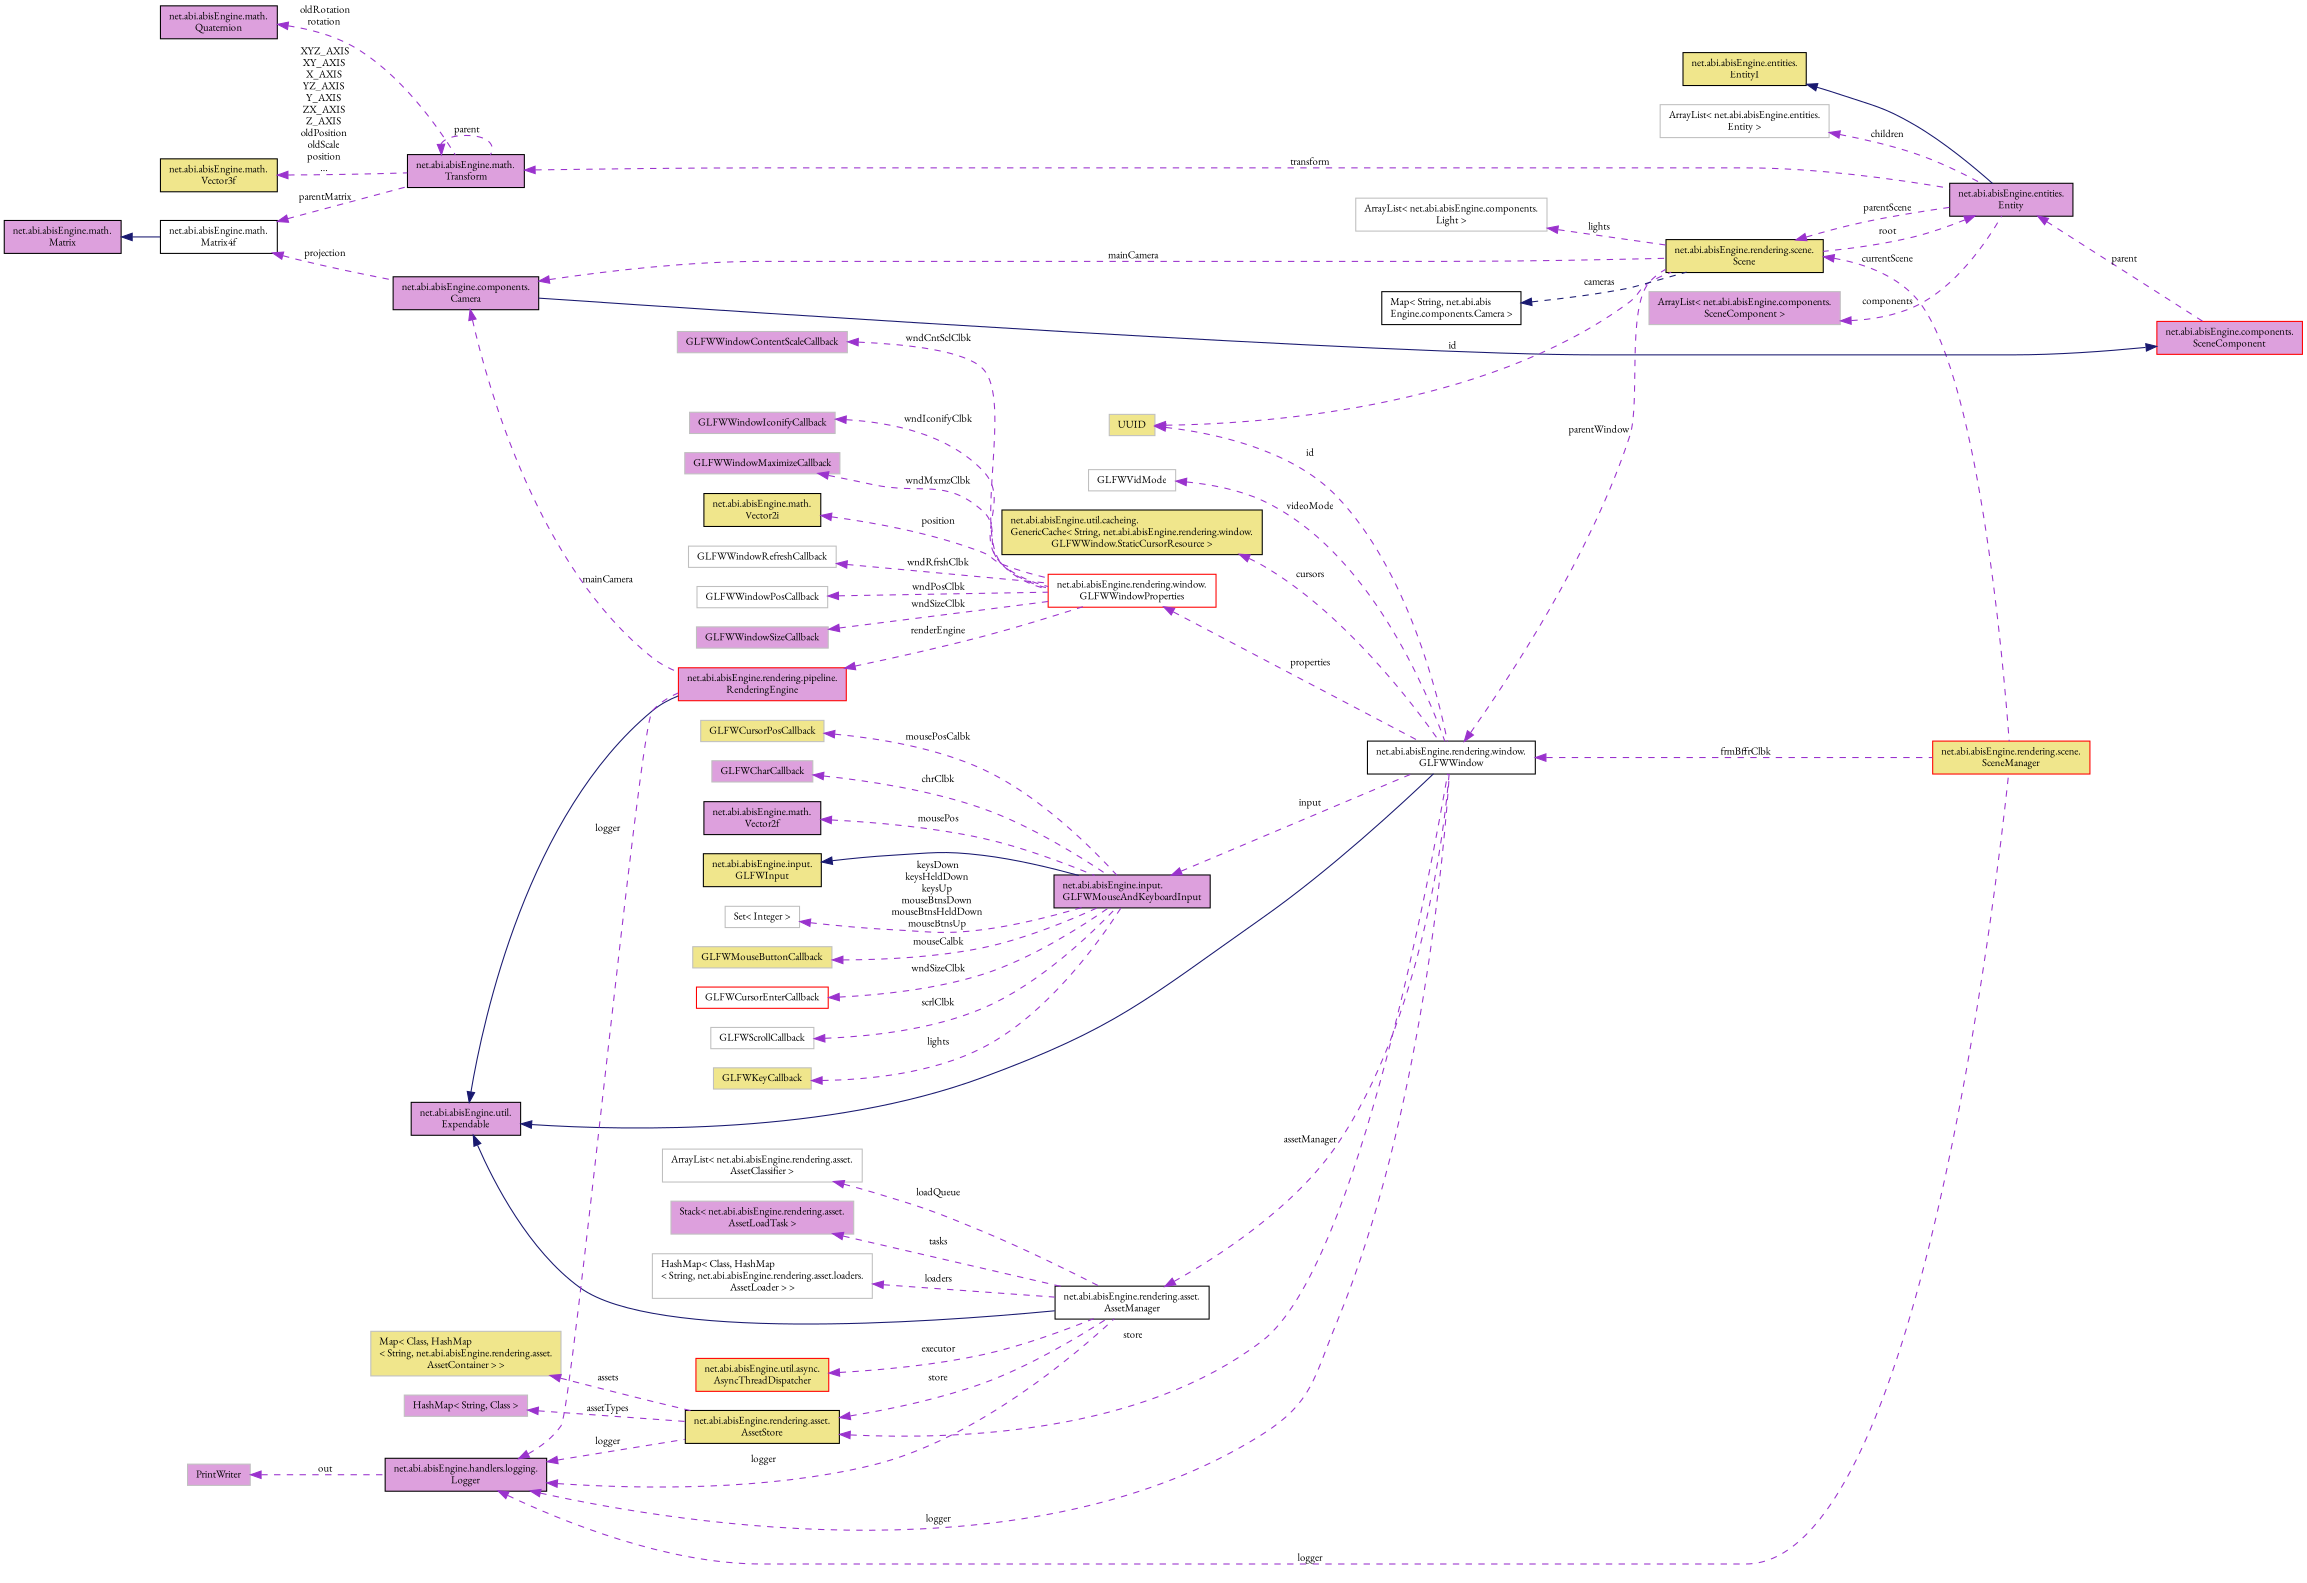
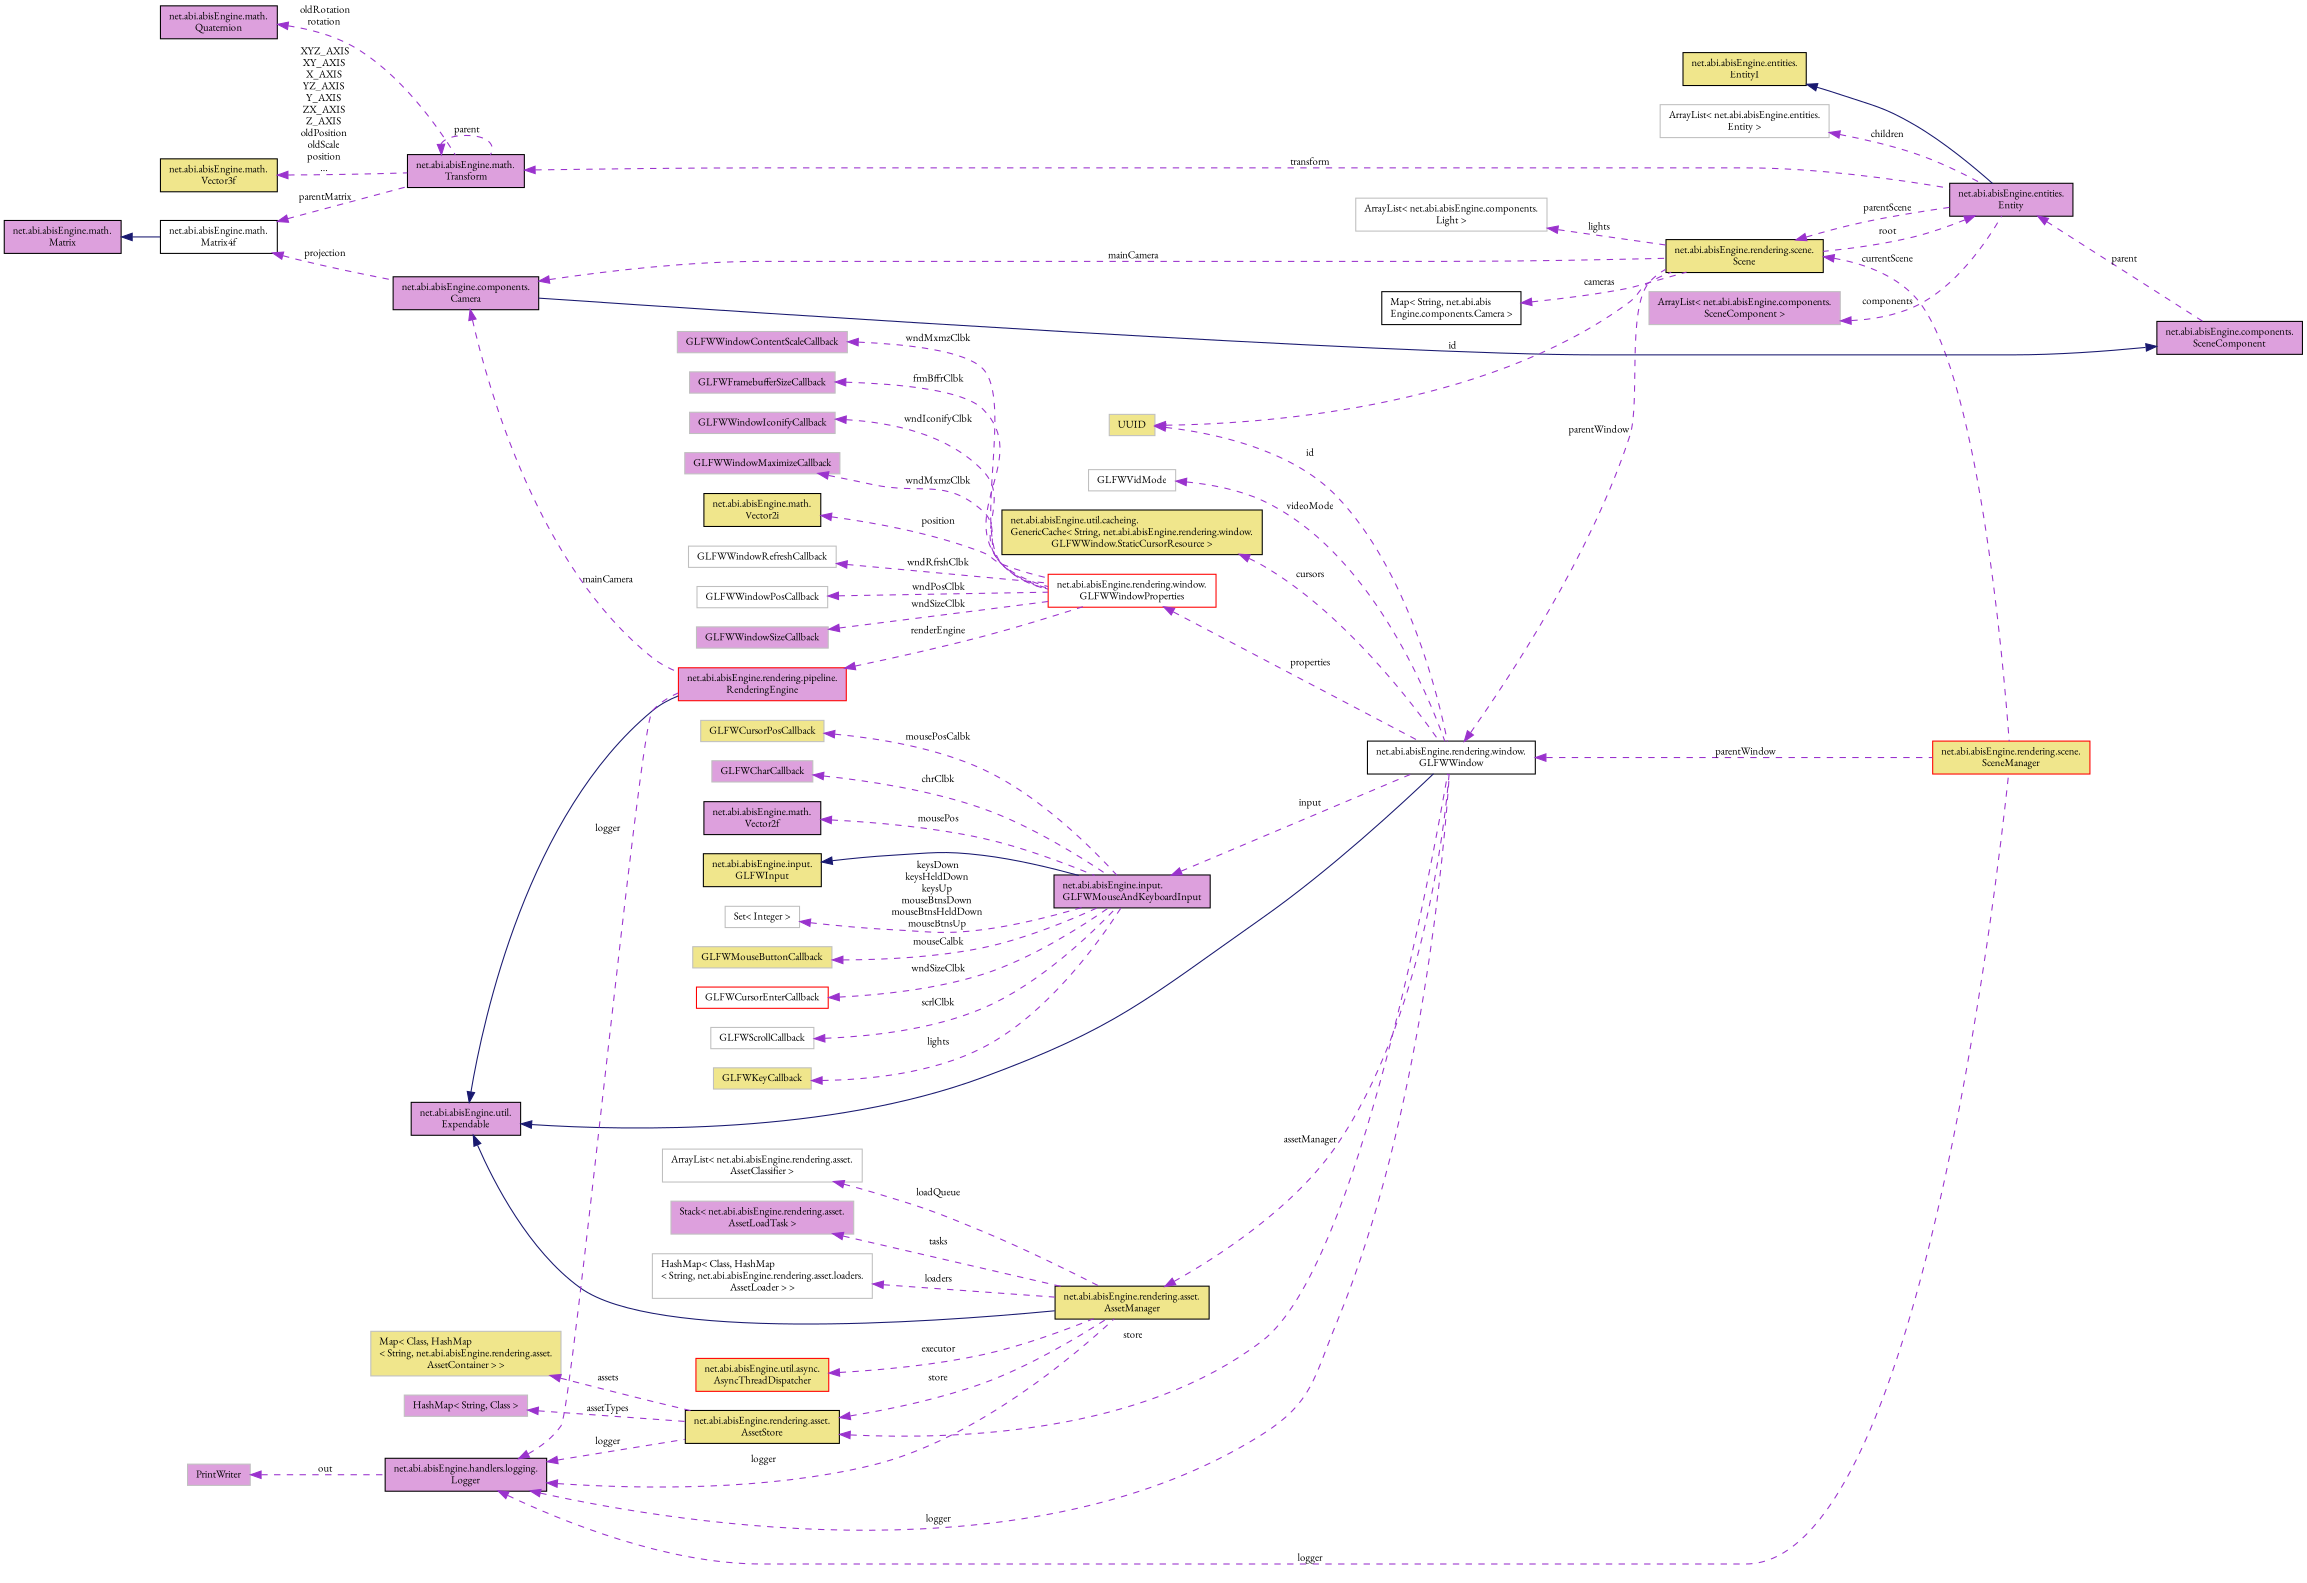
edge "net.abi.abisEngine.rendering.scene. Scene" -> "Map< String, net.abi.abis Engine.components.Camera >": color midnightblue -> darkorchid3
edge "net.abi.abisEngine.rendering.window. GLFWWindowProperties" -> "GLFWWindowContentScaleCallback": label " wndCntSclClbk" -> " wndMxmzClbk"
node "net.abi.abisEngine.components. SceneComponent": color red -> black
node "GLFWFramebufferSizeCallback": added
edge "net.abi.abisEngine.rendering.scene. SceneManager" -> "net.abi.abisEngine.rendering.window. GLFWWindow": label " frmBffrClbk" -> " parentWindow"
node "net.abi.abisEngine.rendering.asset. AssetManager": fillcolor white -> khaki
